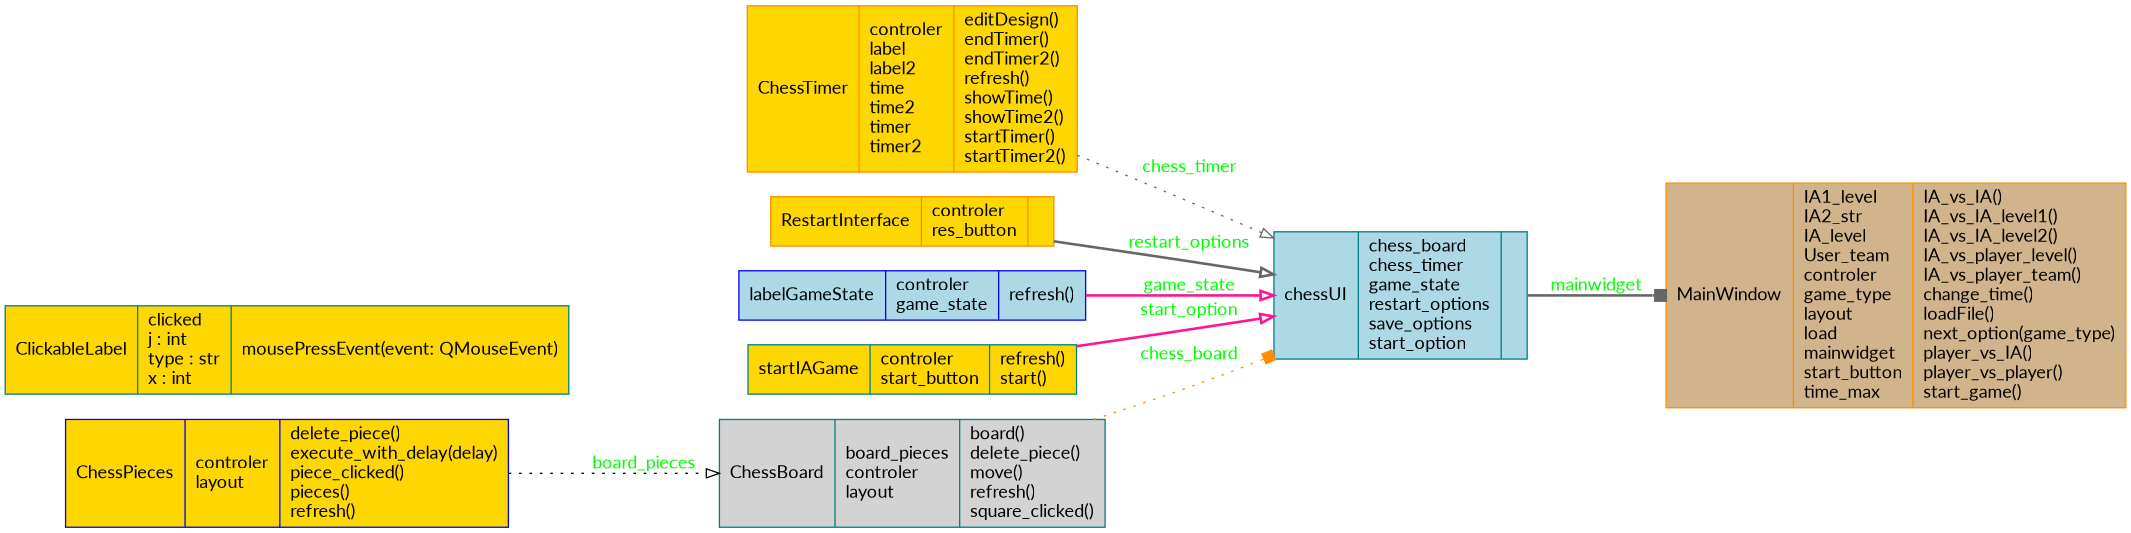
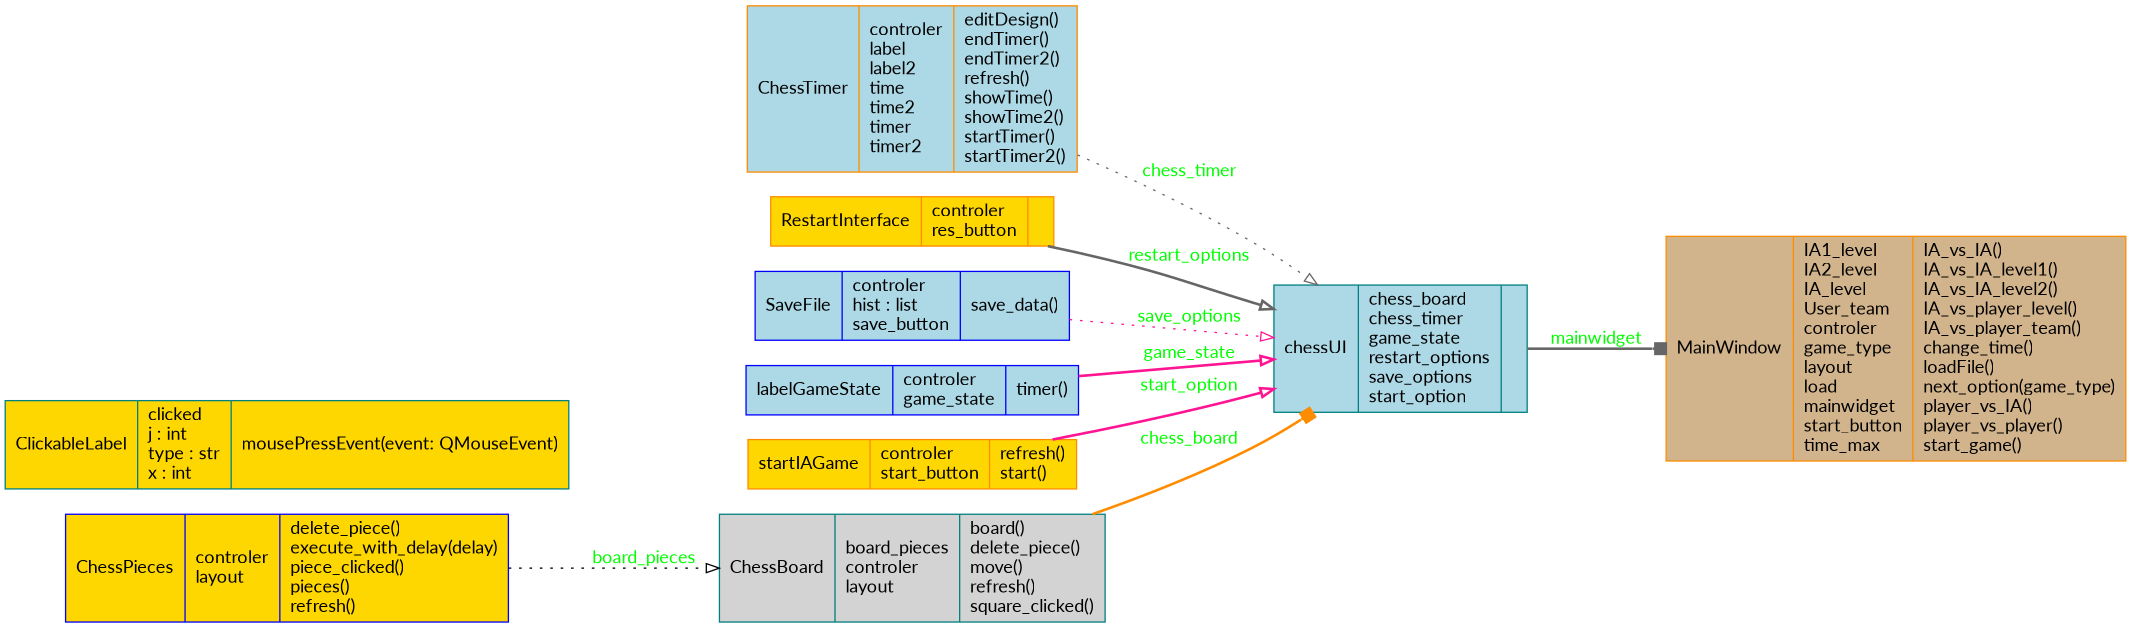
node "ChessTimer": fillcolor gold -> lightblue
node "MainWindow": text "IA2_str" -> "IA2_level"
node "labelGameState": text "refresh()" -> "timer()"
node "SaveFile": added
node "startIAGame": color teal -> darkorange
edge "ChessBoard" -> "chessUI": style dotted -> bold
